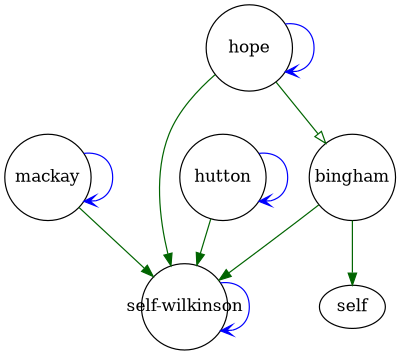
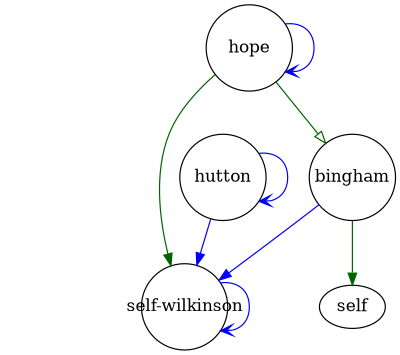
node "mackay": removed
edge "hutton" -> "self-wilkinson": color darkgreen -> blue
edge "bingham" -> "self-wilkinson": color darkgreen -> blue
